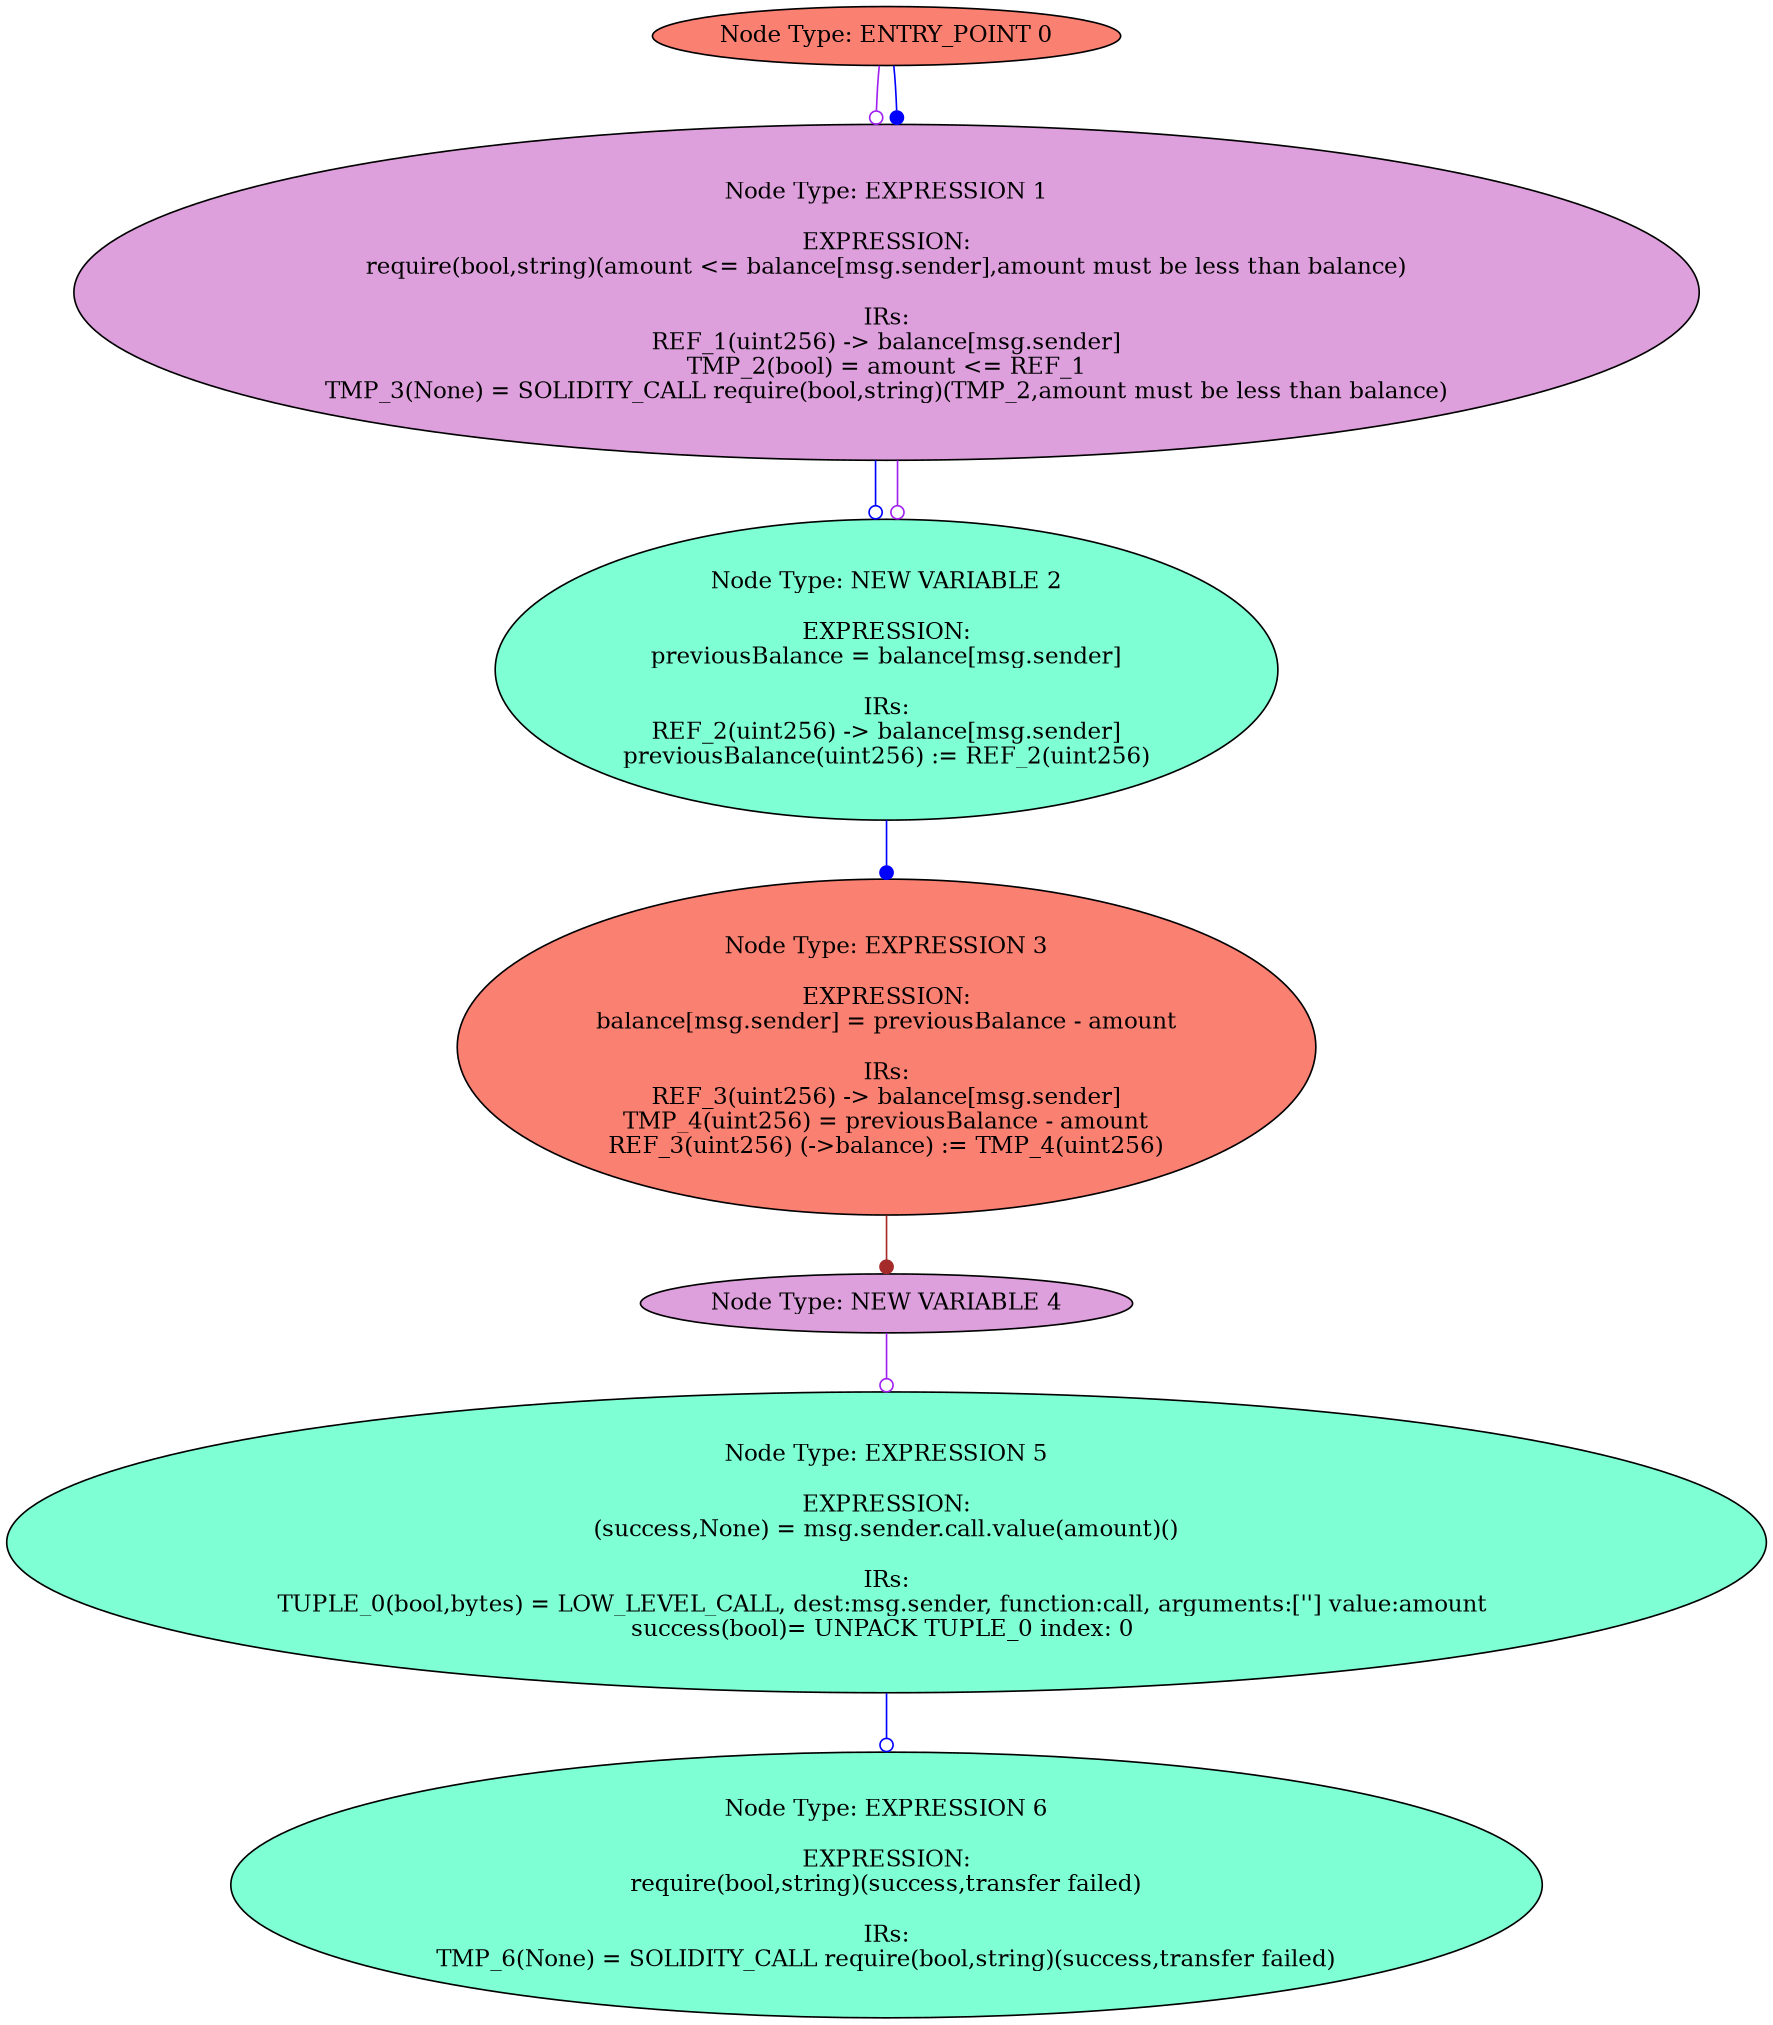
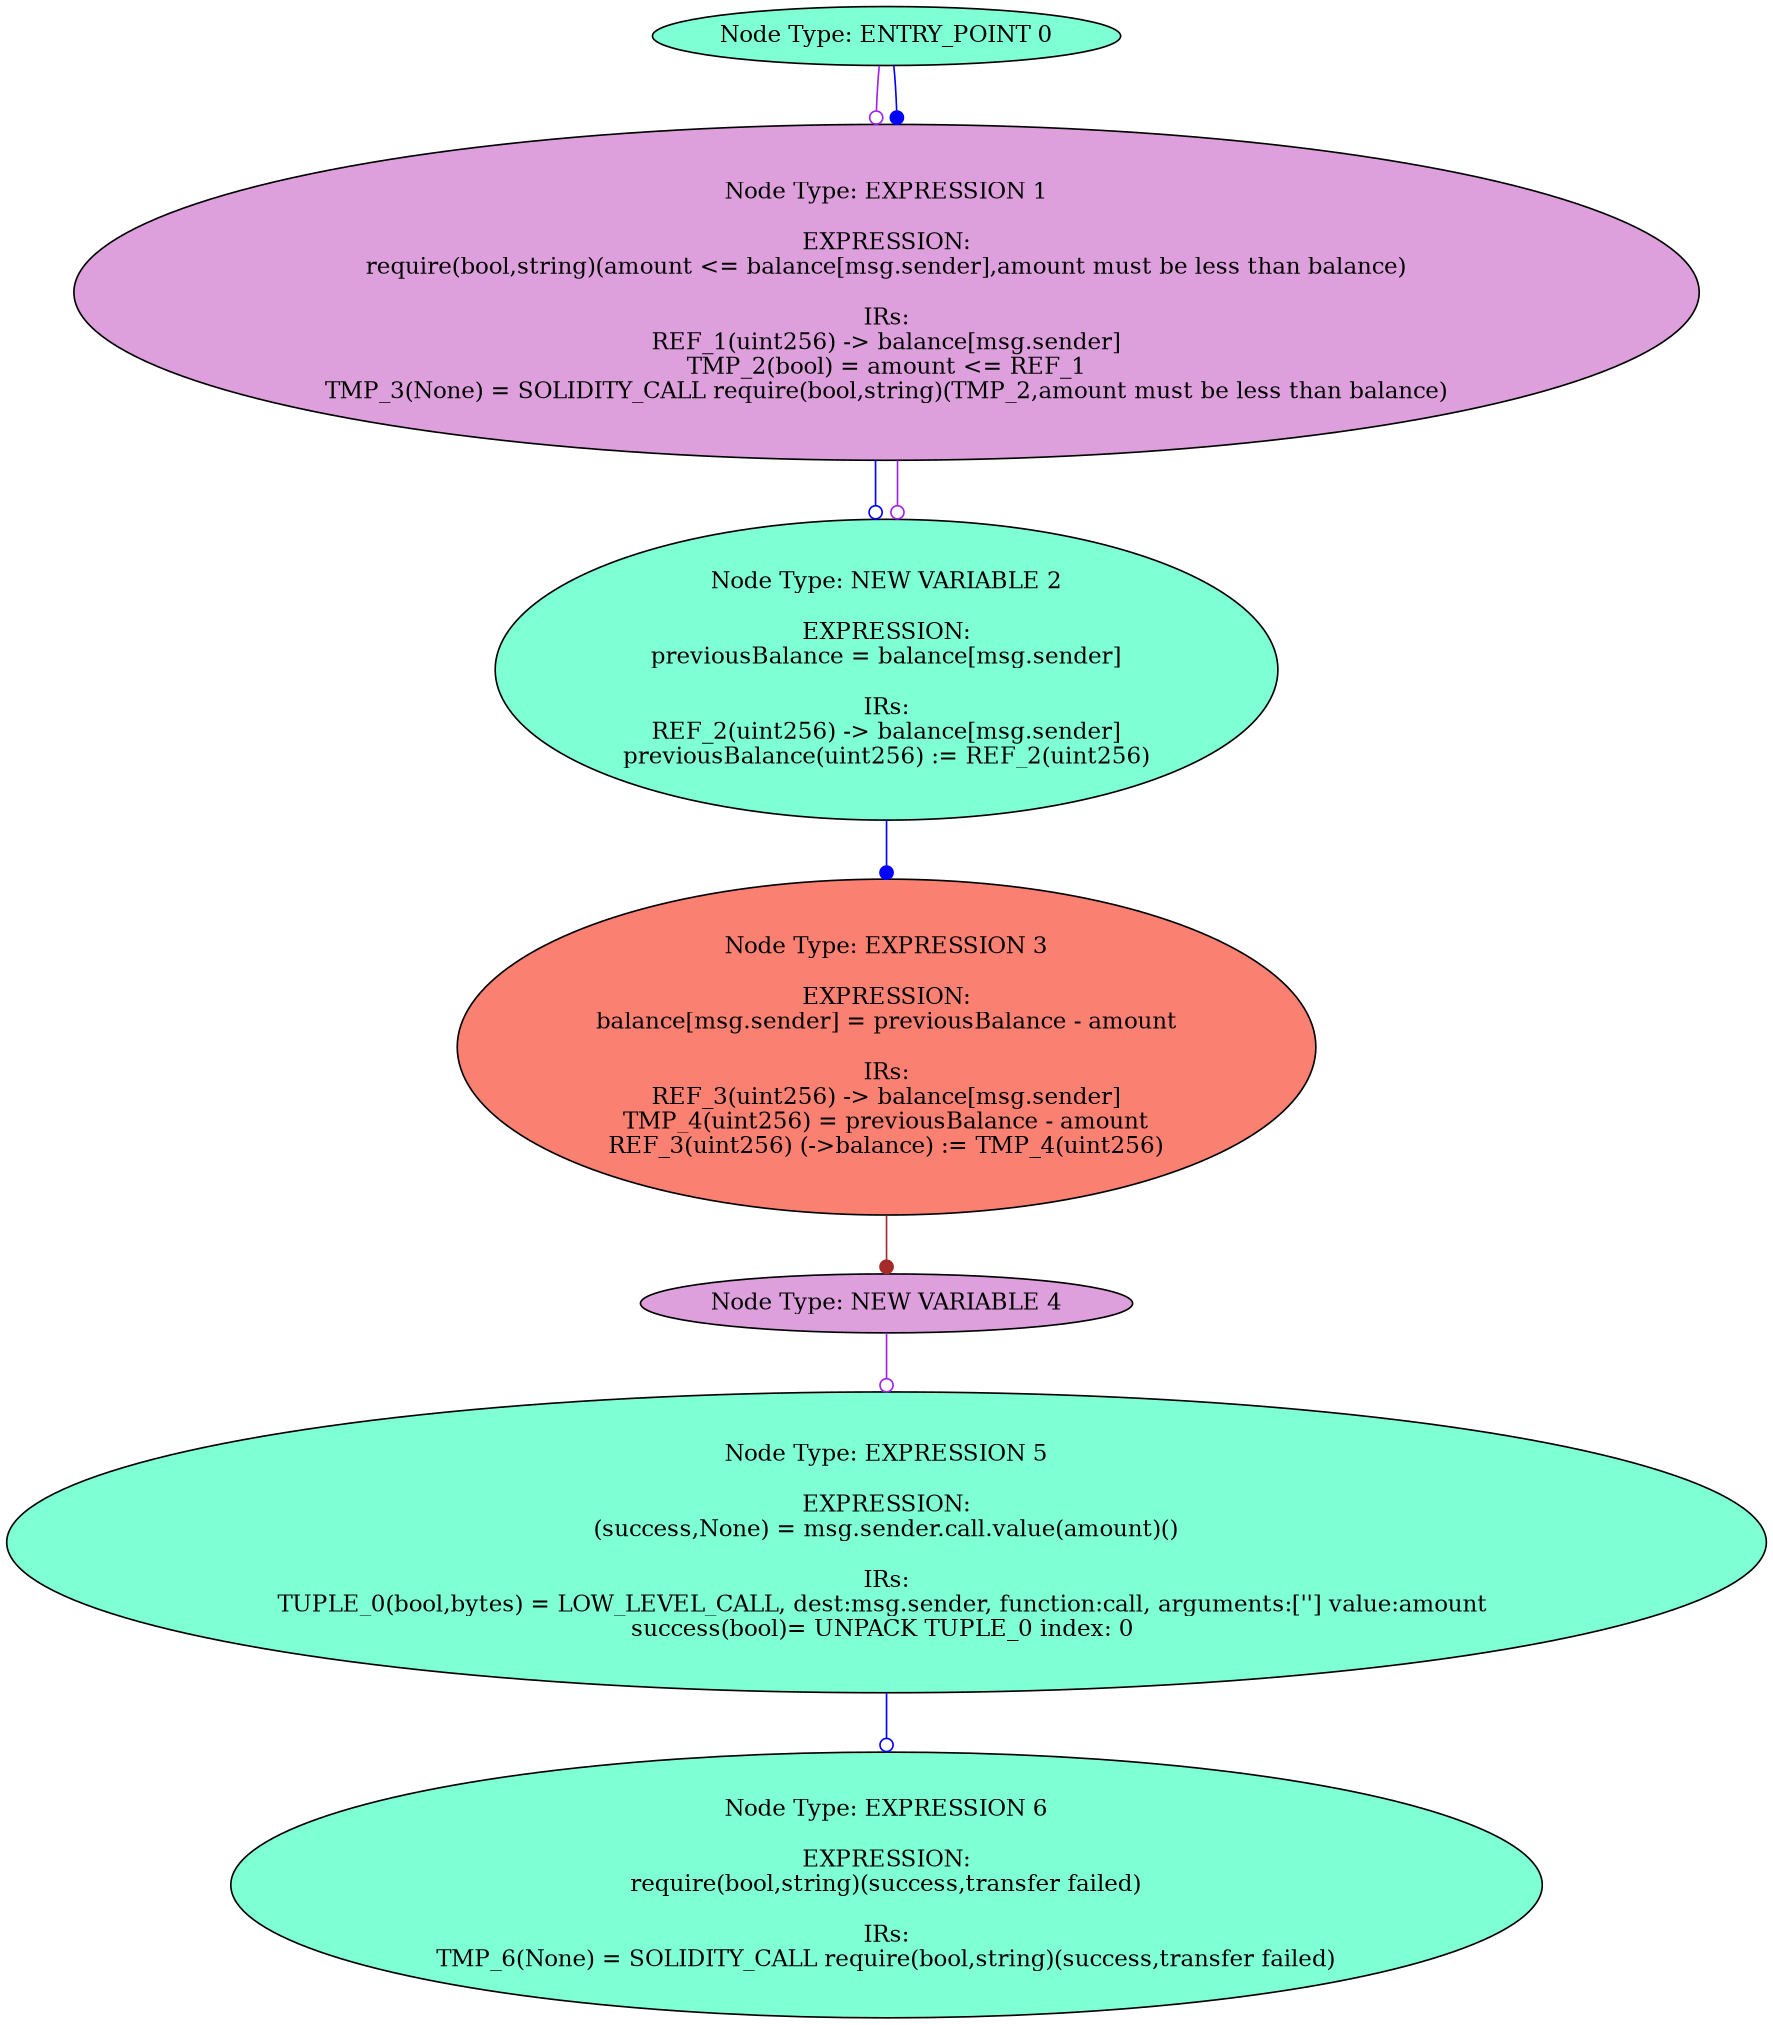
node "Node Type: ENTRY_POINT 0": fillcolor salmon -> aquamarine
